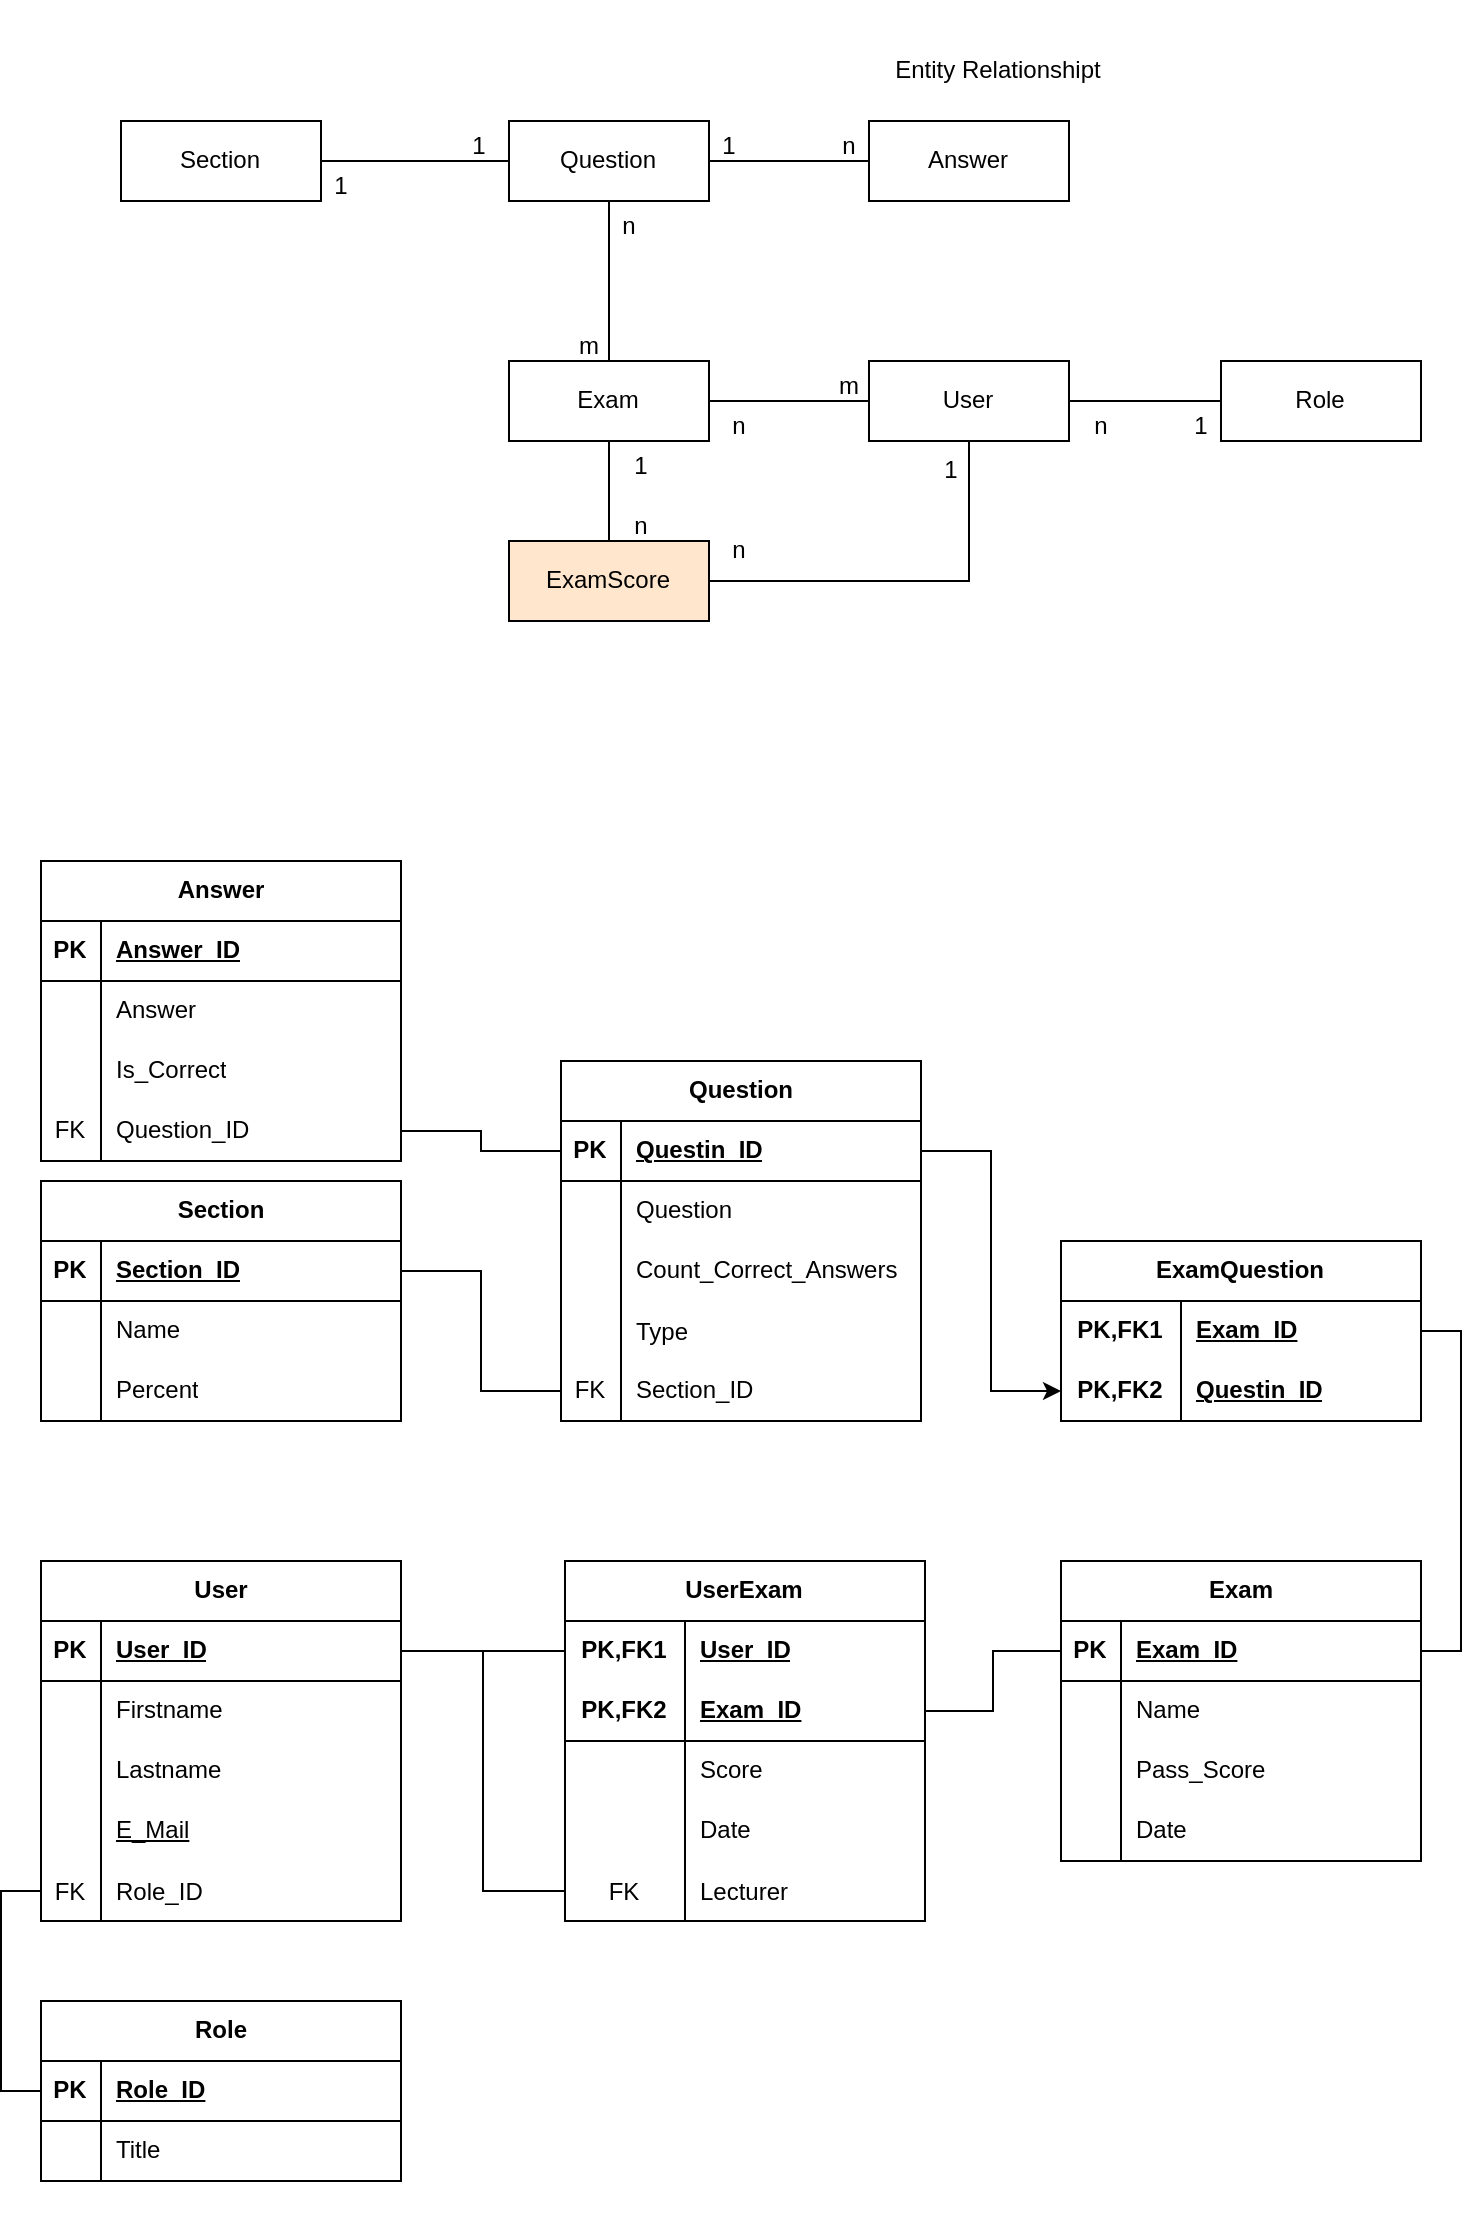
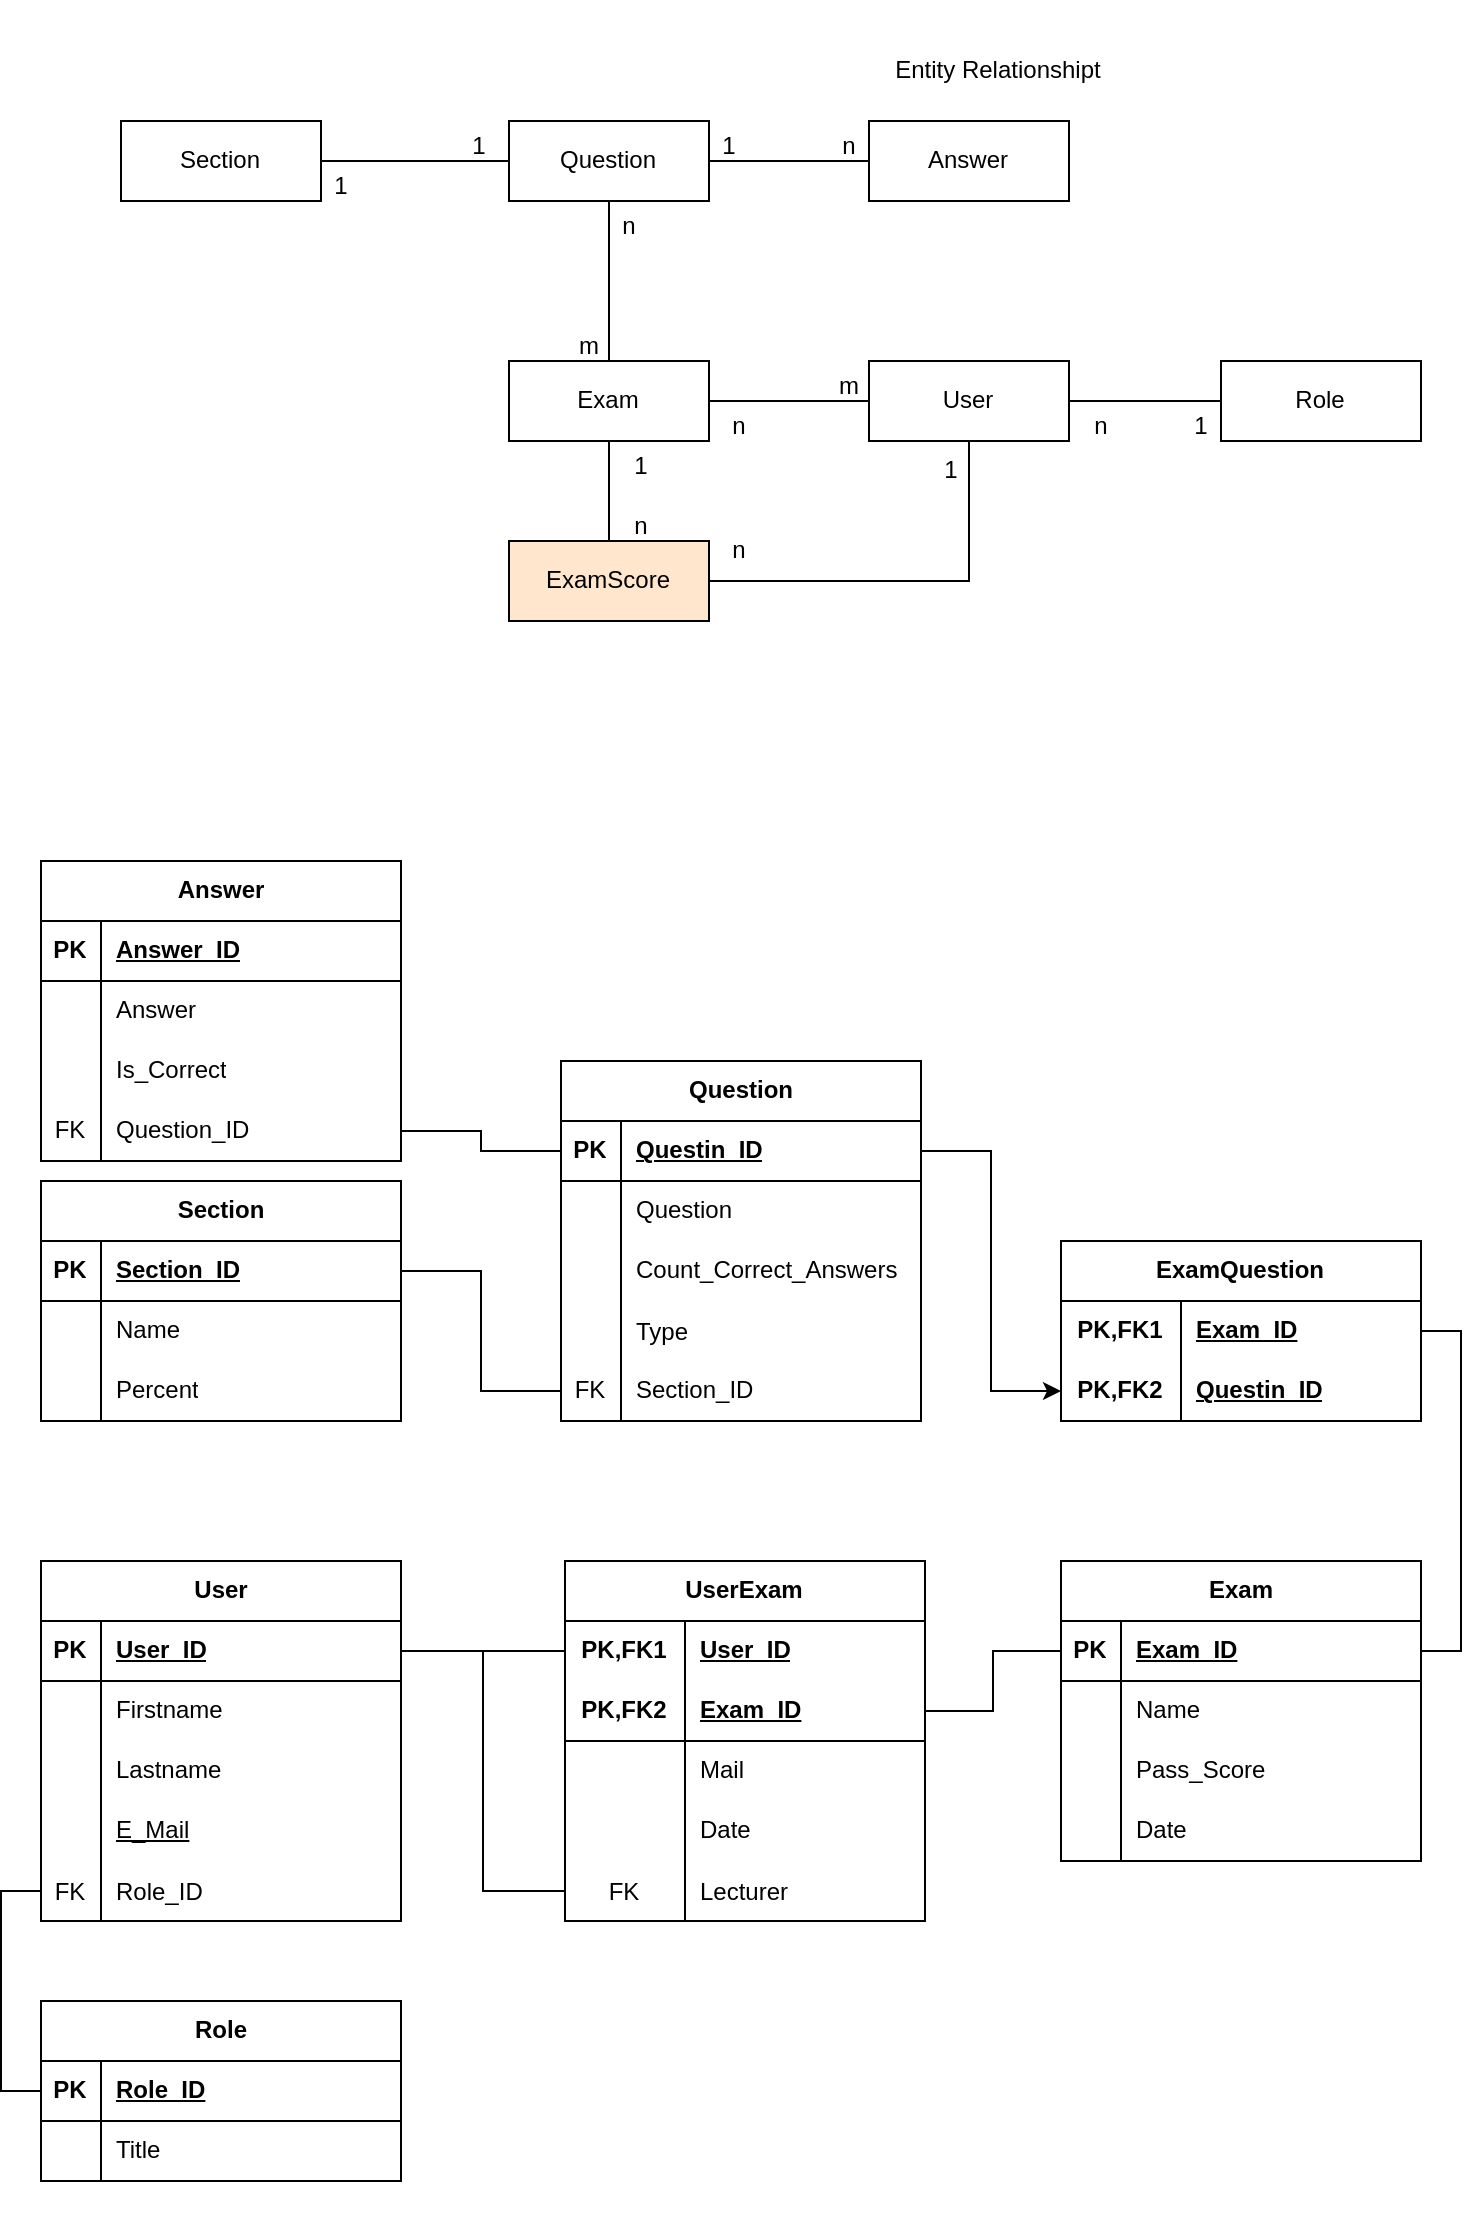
node "Score": label "Score" -> "Mail"
